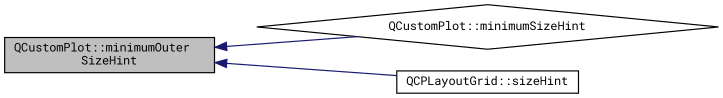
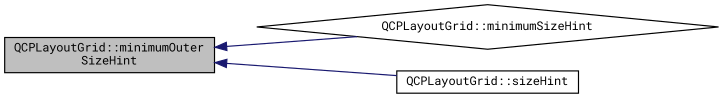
node "QCustomPlot::minimumSizeHint": label "QCustomPlot::minimumSizeHint" -> "QCPLayoutGrid::minimumSizeHint"
node "QCustomPlot::minimumOuter SizeHint": label "QCustomPlot::minimumOuter SizeHint" -> "QCPLayoutGrid::minimumOuter SizeHint"
